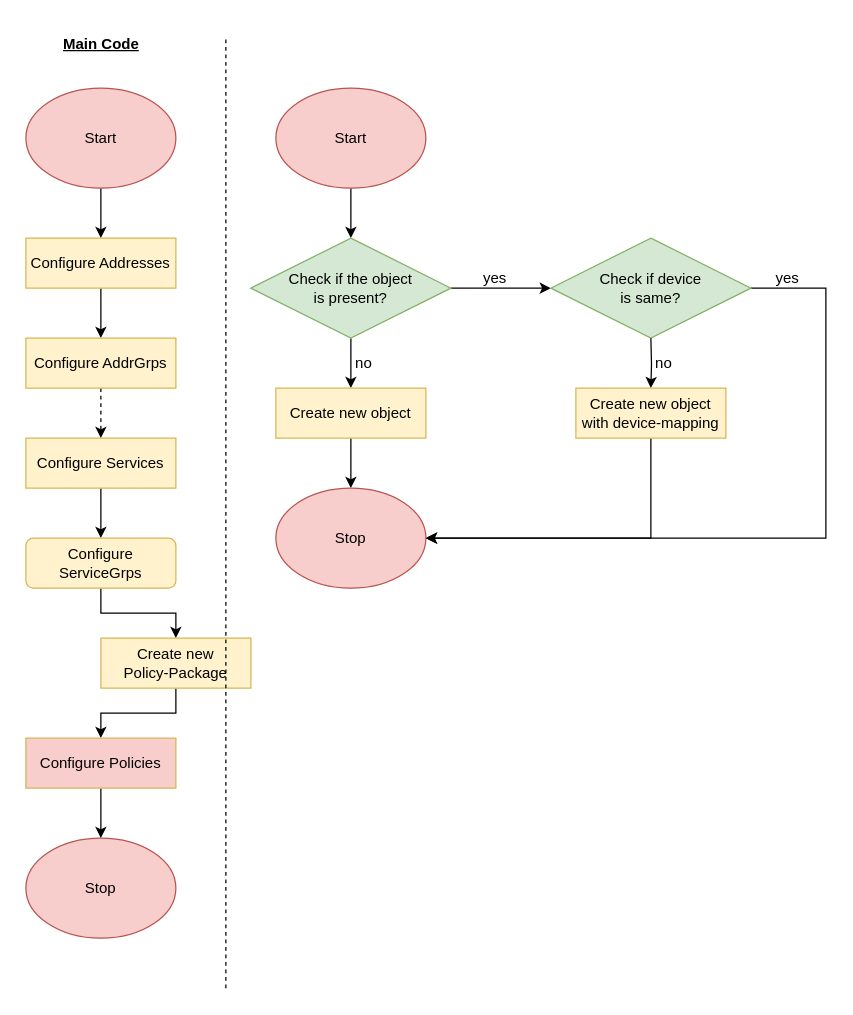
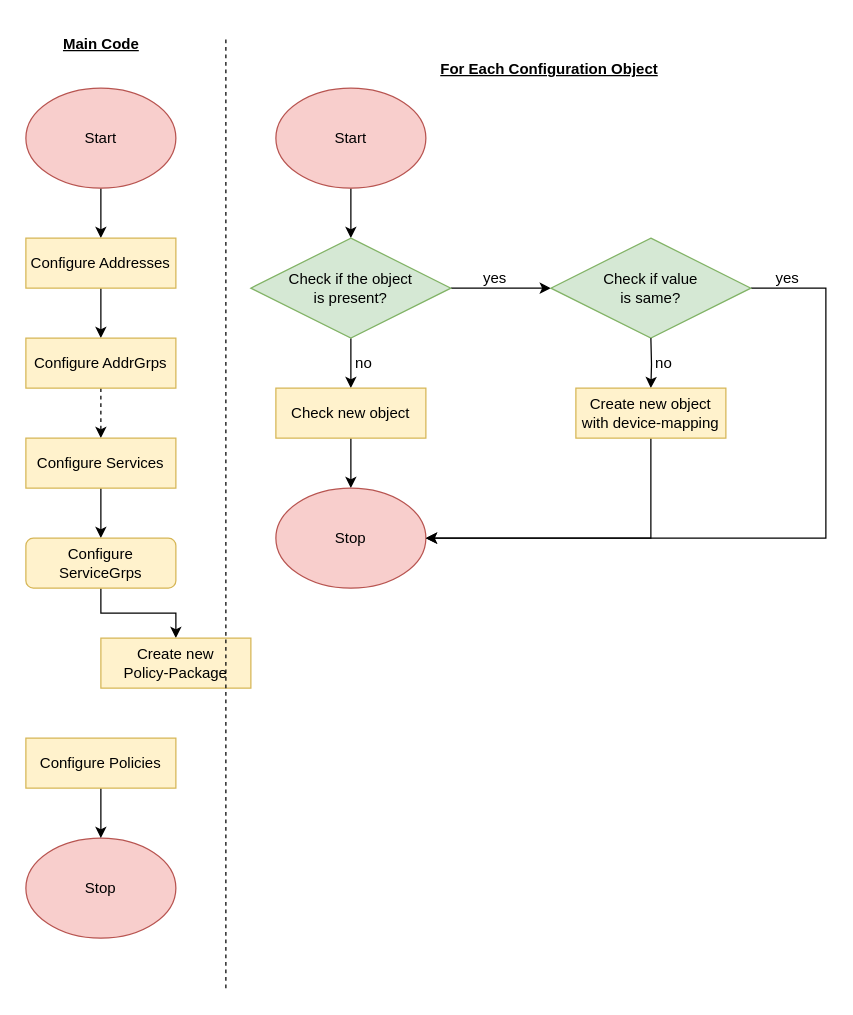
node "For Each Configuration Object": added
node "Check if device is same?": label "Check if device is same?" -> "Check if value is same?"
node "Create new object": label "Create new object" -> "Check new object"
edge "Create new Policy-Package" -> "Configure Policies": removed
node "Configure Policies": fillcolor #f8cecc -> #fff2cc
